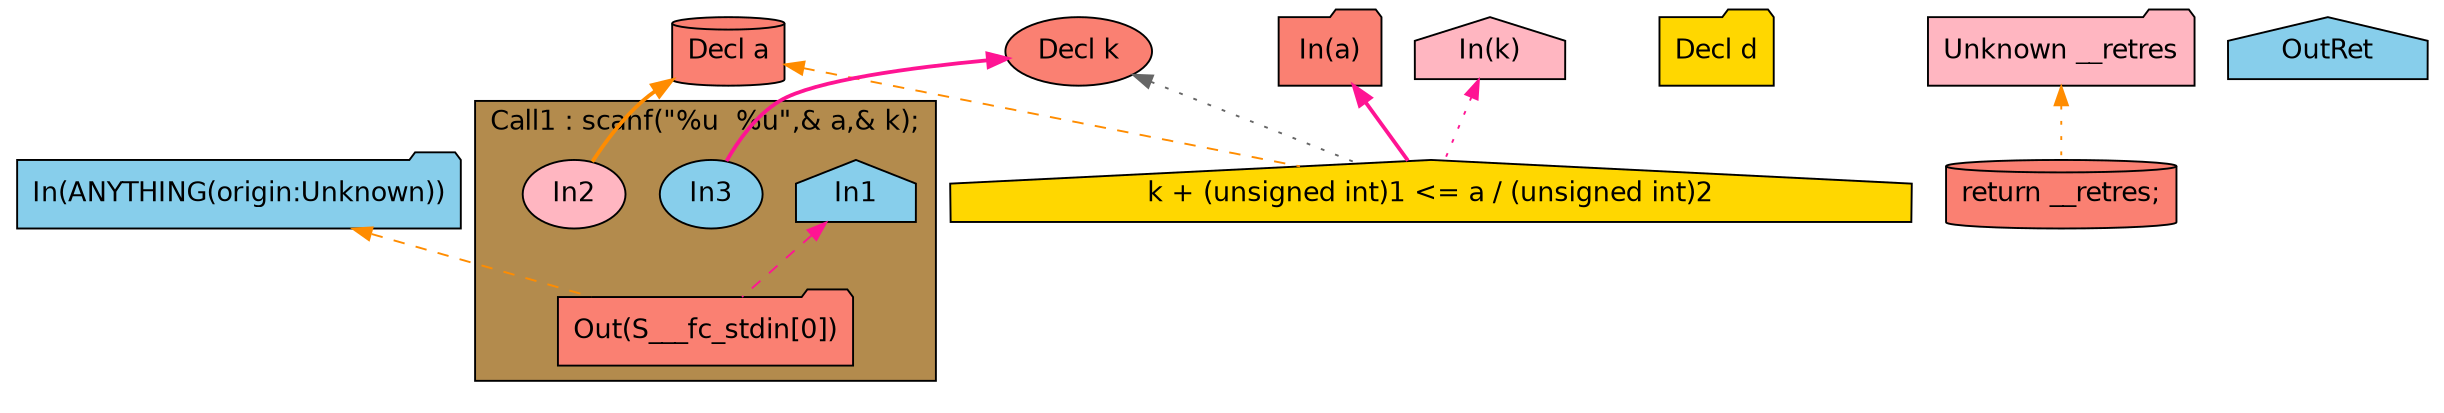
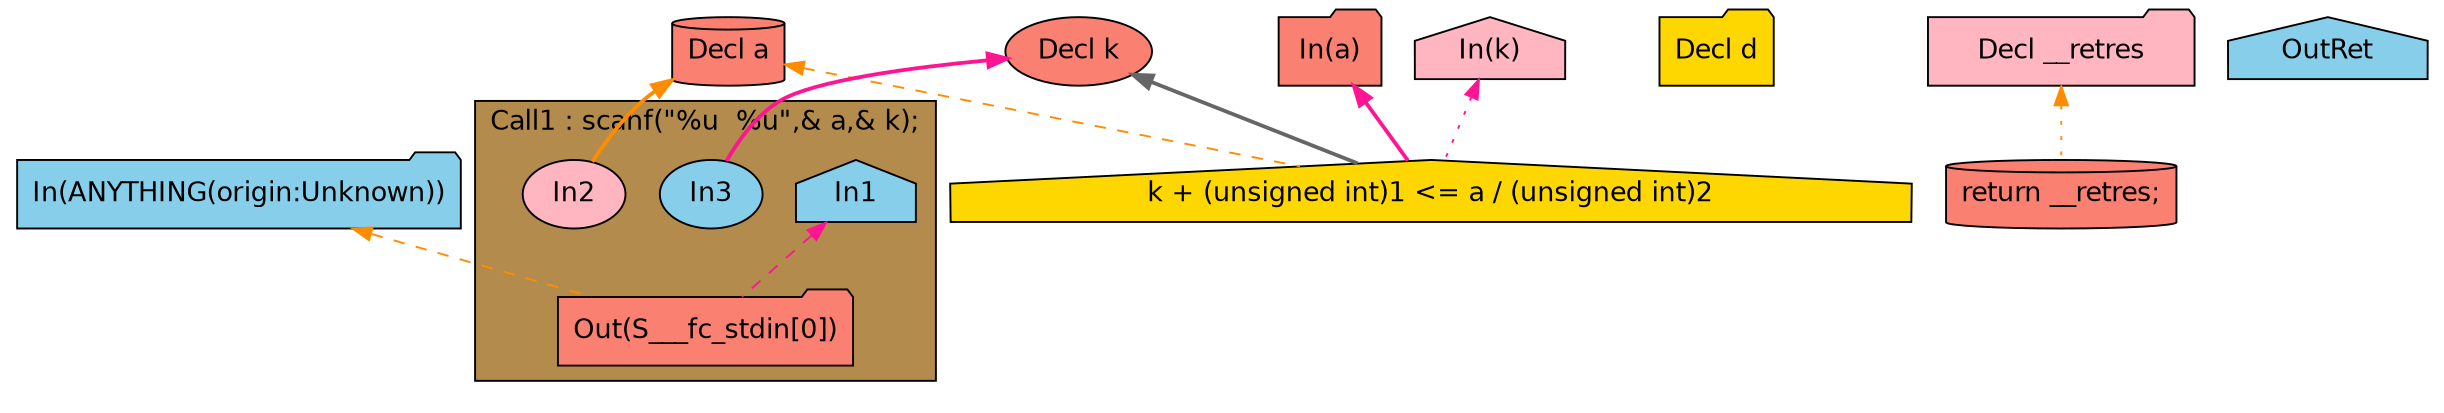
node "Unknown __retres": label "Unknown __retres" -> "Decl __retres"
edge "k + (unsigned int)1 <= a / (unsigned int)2" -> "Decl k": style dotted -> bold
